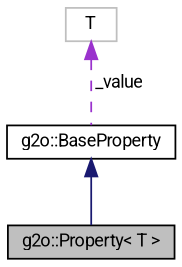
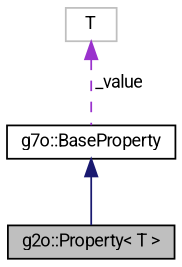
node "g2o::BaseProperty": label "g2o::BaseProperty" -> "g7o::BaseProperty"
